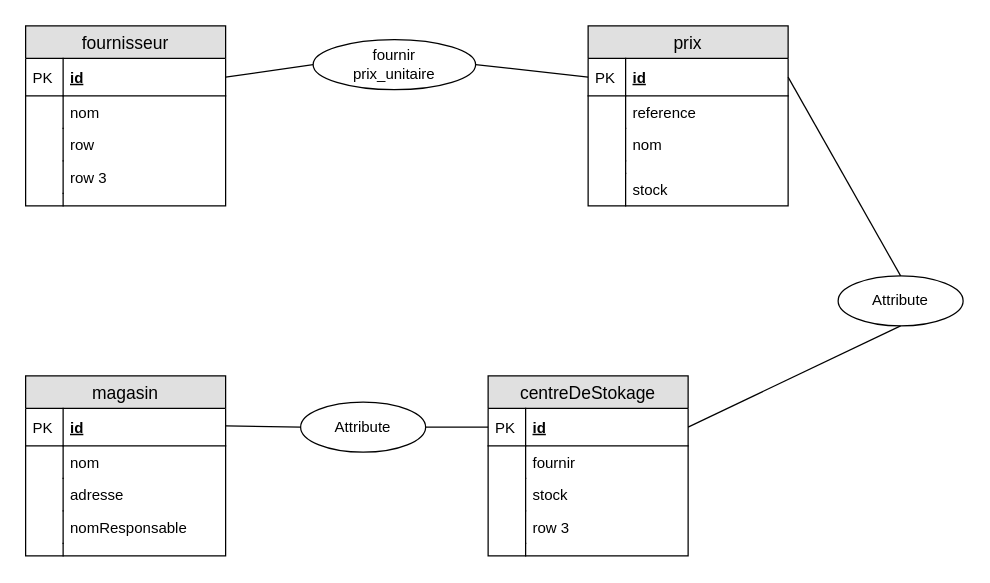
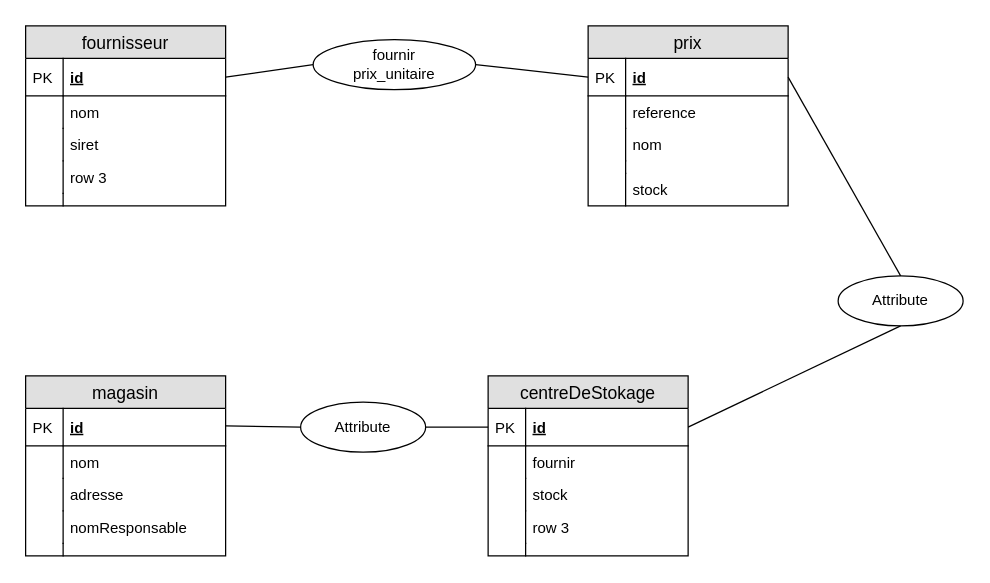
node "row": label "row" -> "siret"
